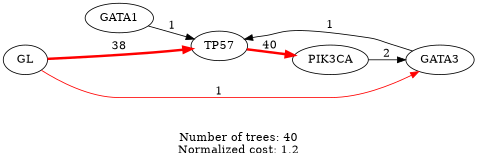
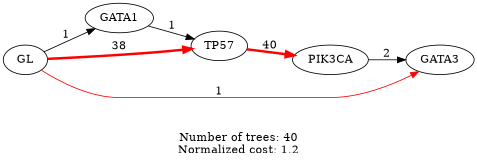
edge "GATA3" -> "TP57": removed, label "1"
edge "GL" -> "GATA1": added, label "1"
